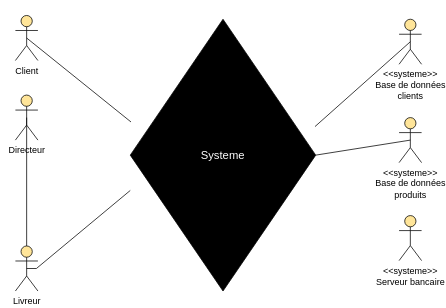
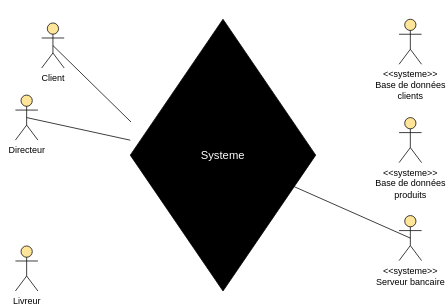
node "Client": moved (27, 38) -> (53, 45)
edge "<<systeme>> Base de données clients" -- "Systeme": removed
edge "<<systeme>> Base de données produits" -- "Systeme": removed
edge "Directeur" -- "Livreur": now "Directeur" -- "Systeme"
edge "Systeme" -- "<<systeme>> Serveur bancaire": added
edge "Systeme" -- "Livreur": removed
